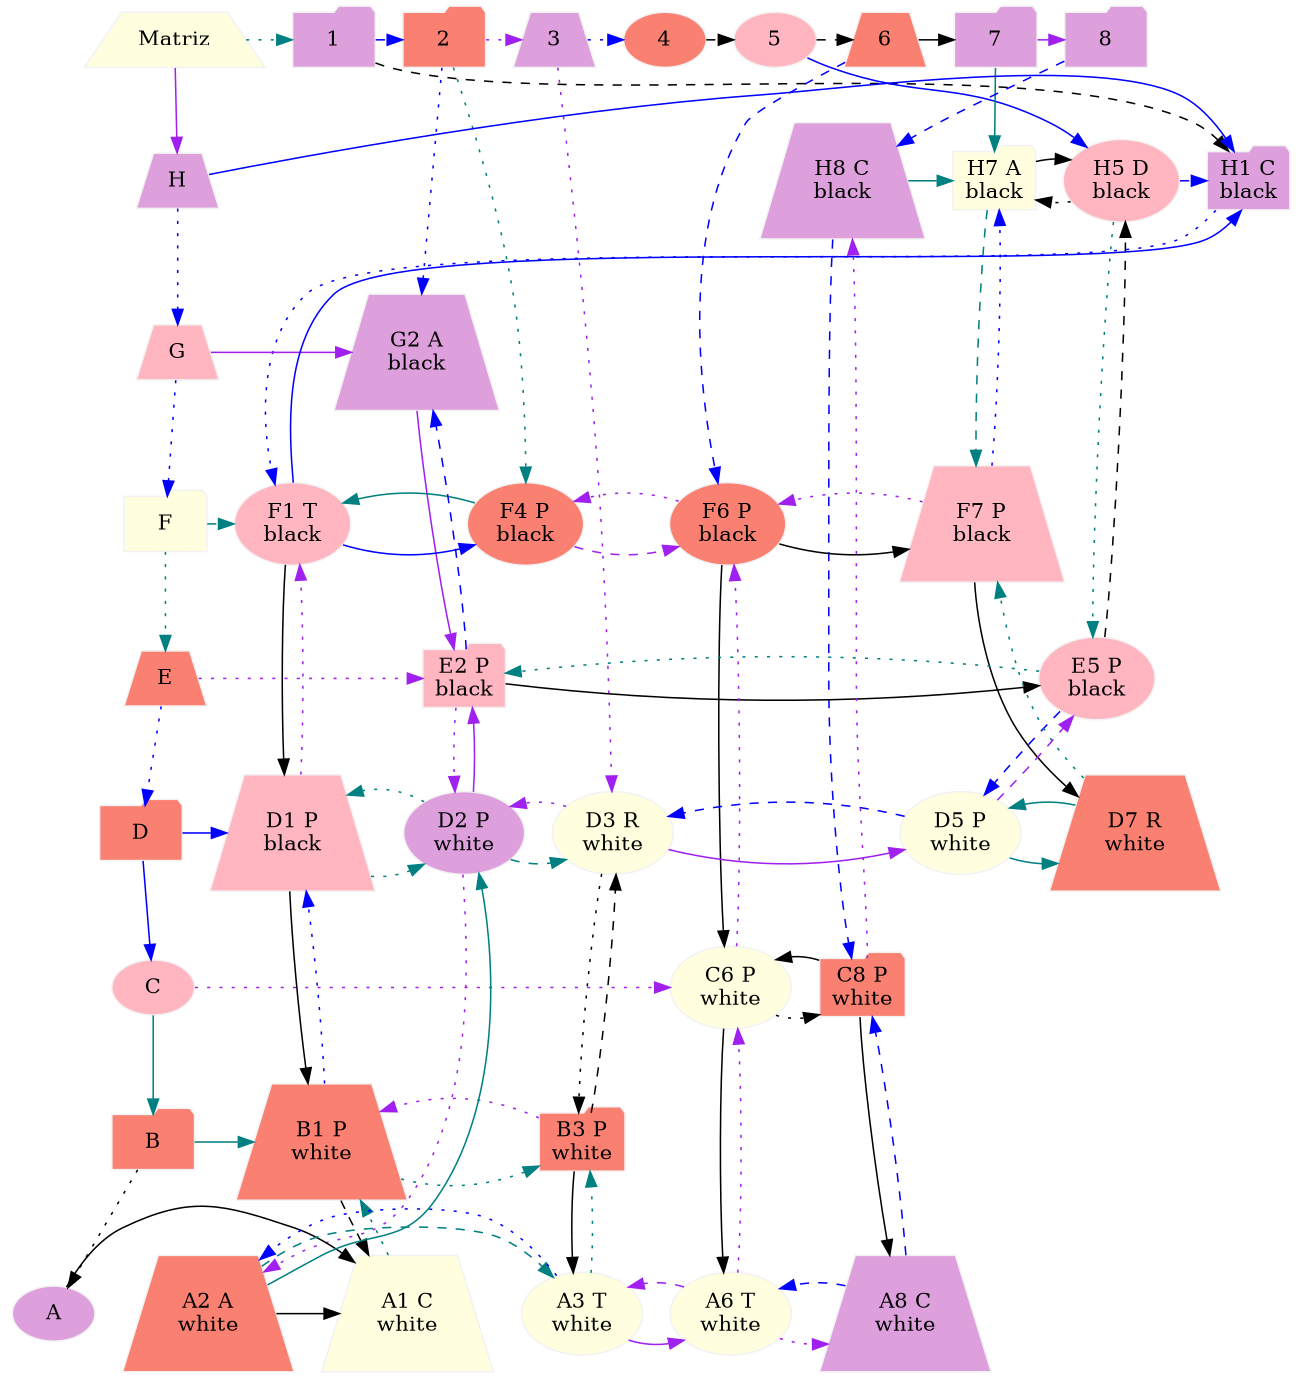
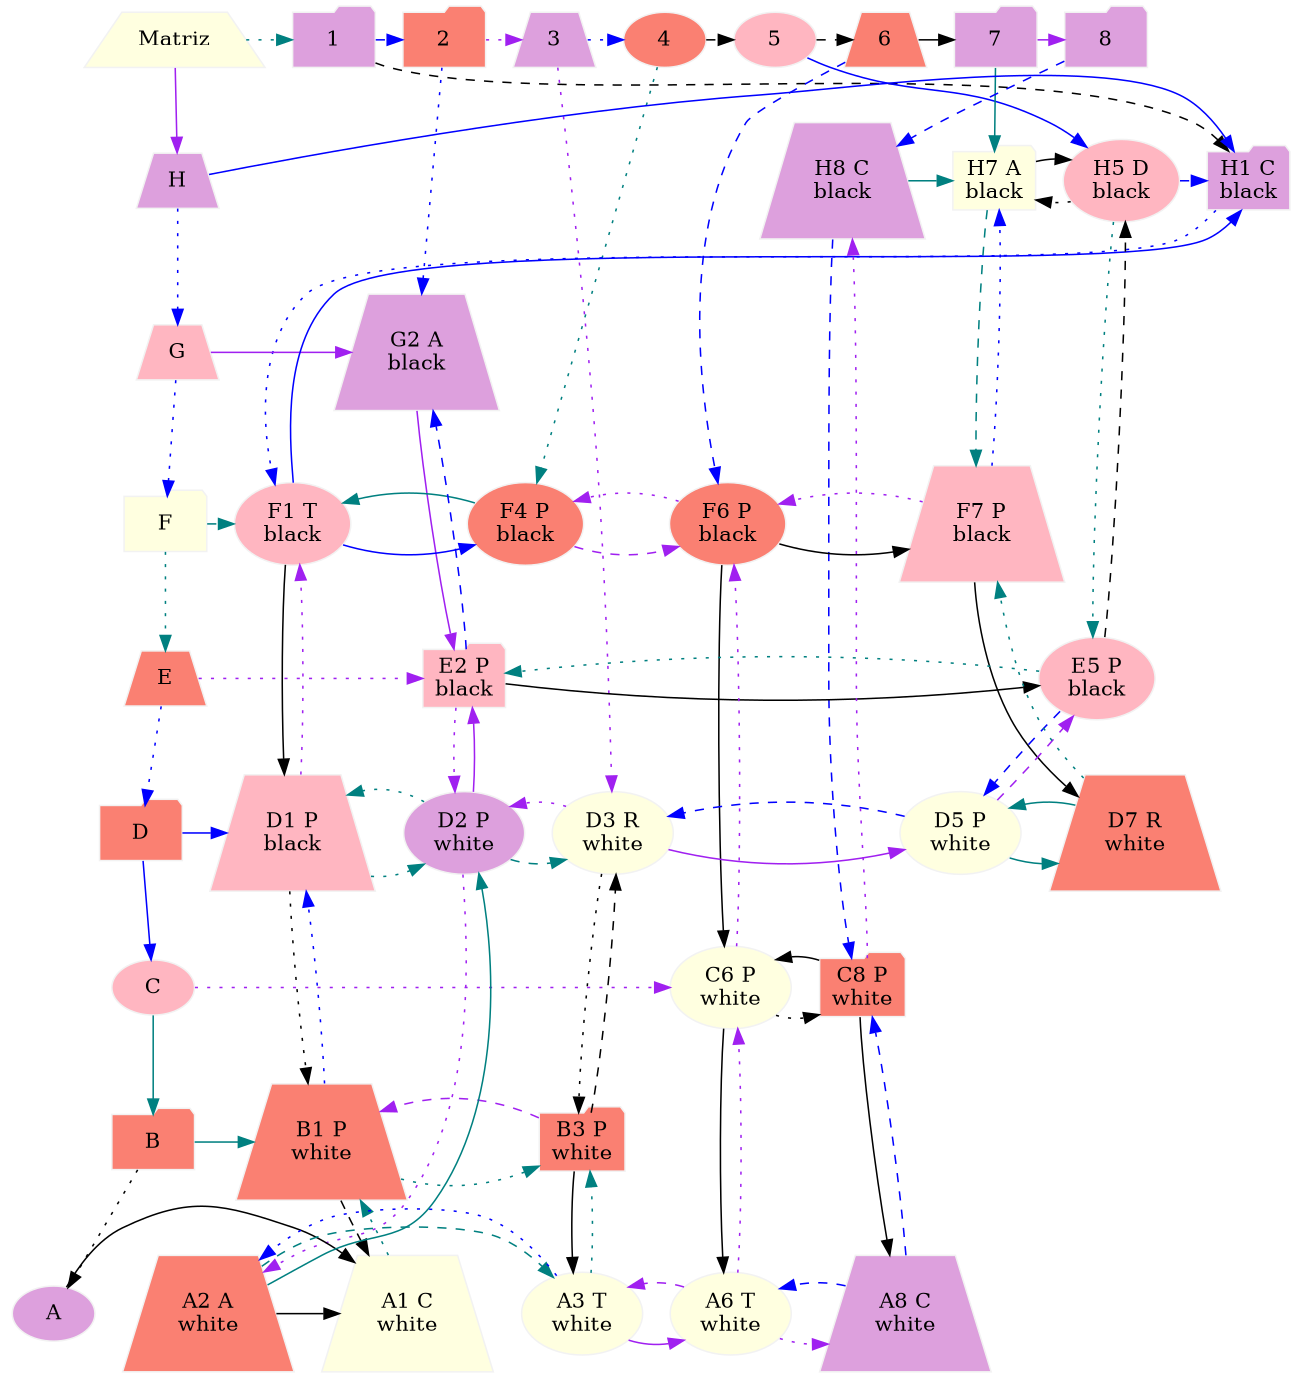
edge "2" -> "F4 P black": now "4" -> "F4 P black"
edge "D1 P black" -> "B1 P white": style solid -> dotted
edge "B3 P white" -> "B1 P white": style dotted -> dashed
